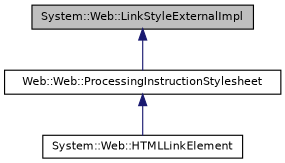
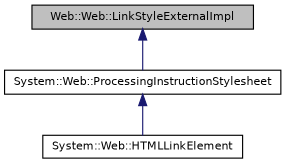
node "System::Web::LinkStyleExternalImpl": label "System::Web::LinkStyleExternalImpl" -> "Web::Web::LinkStyleExternalImpl"
node "Web::Web::ProcessingInstructionStylesheet": label "Web::Web::ProcessingInstructionStylesheet" -> "System::Web::ProcessingInstructionStylesheet"
